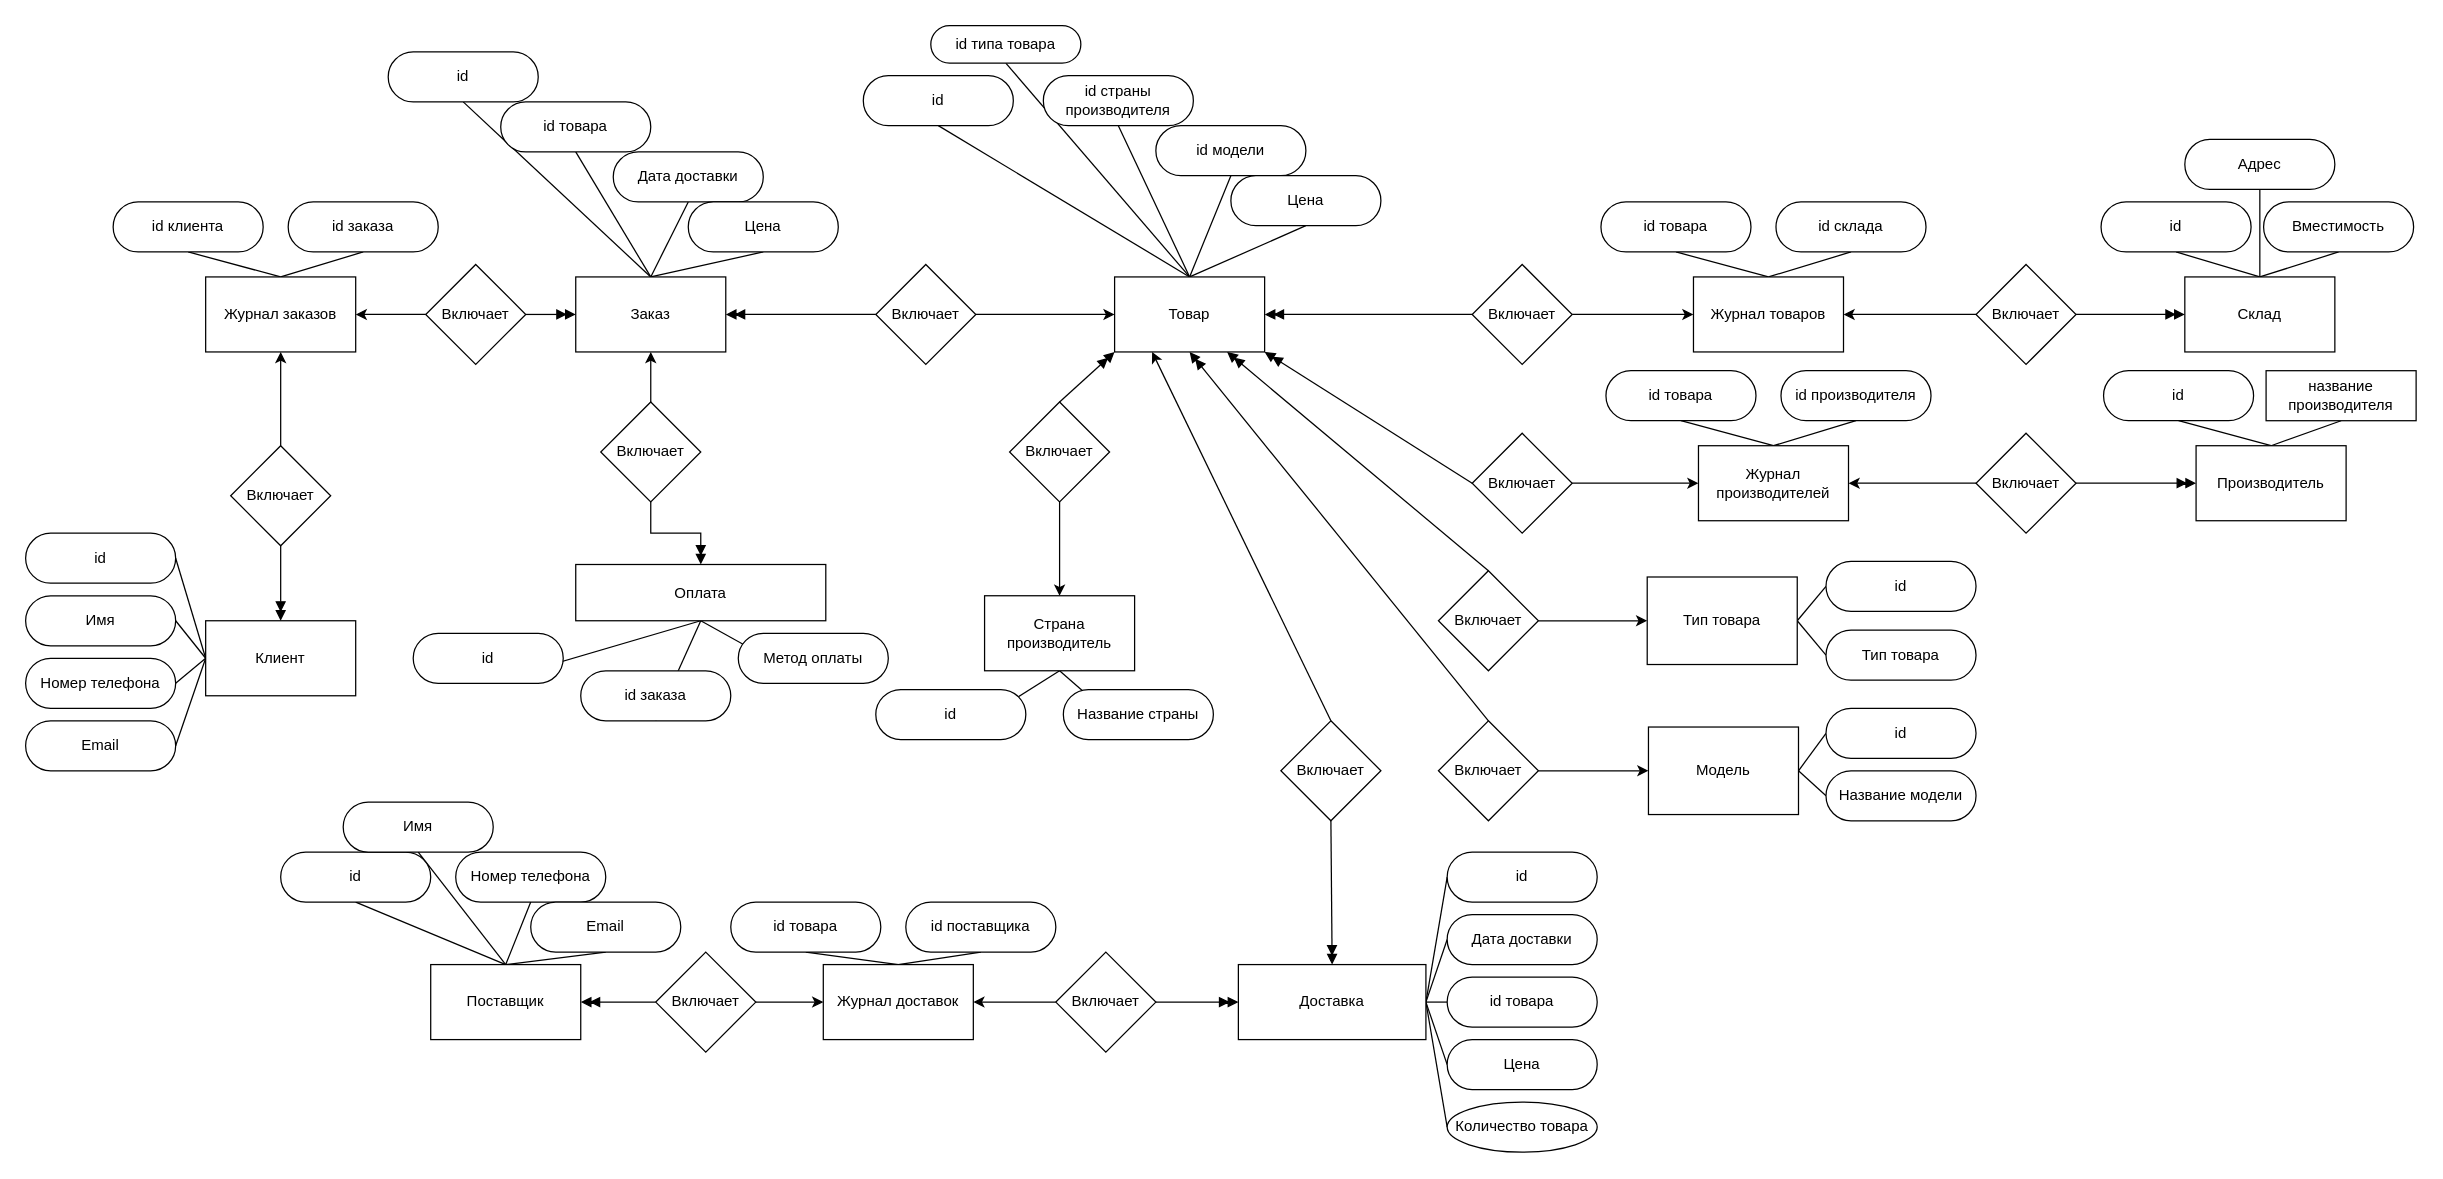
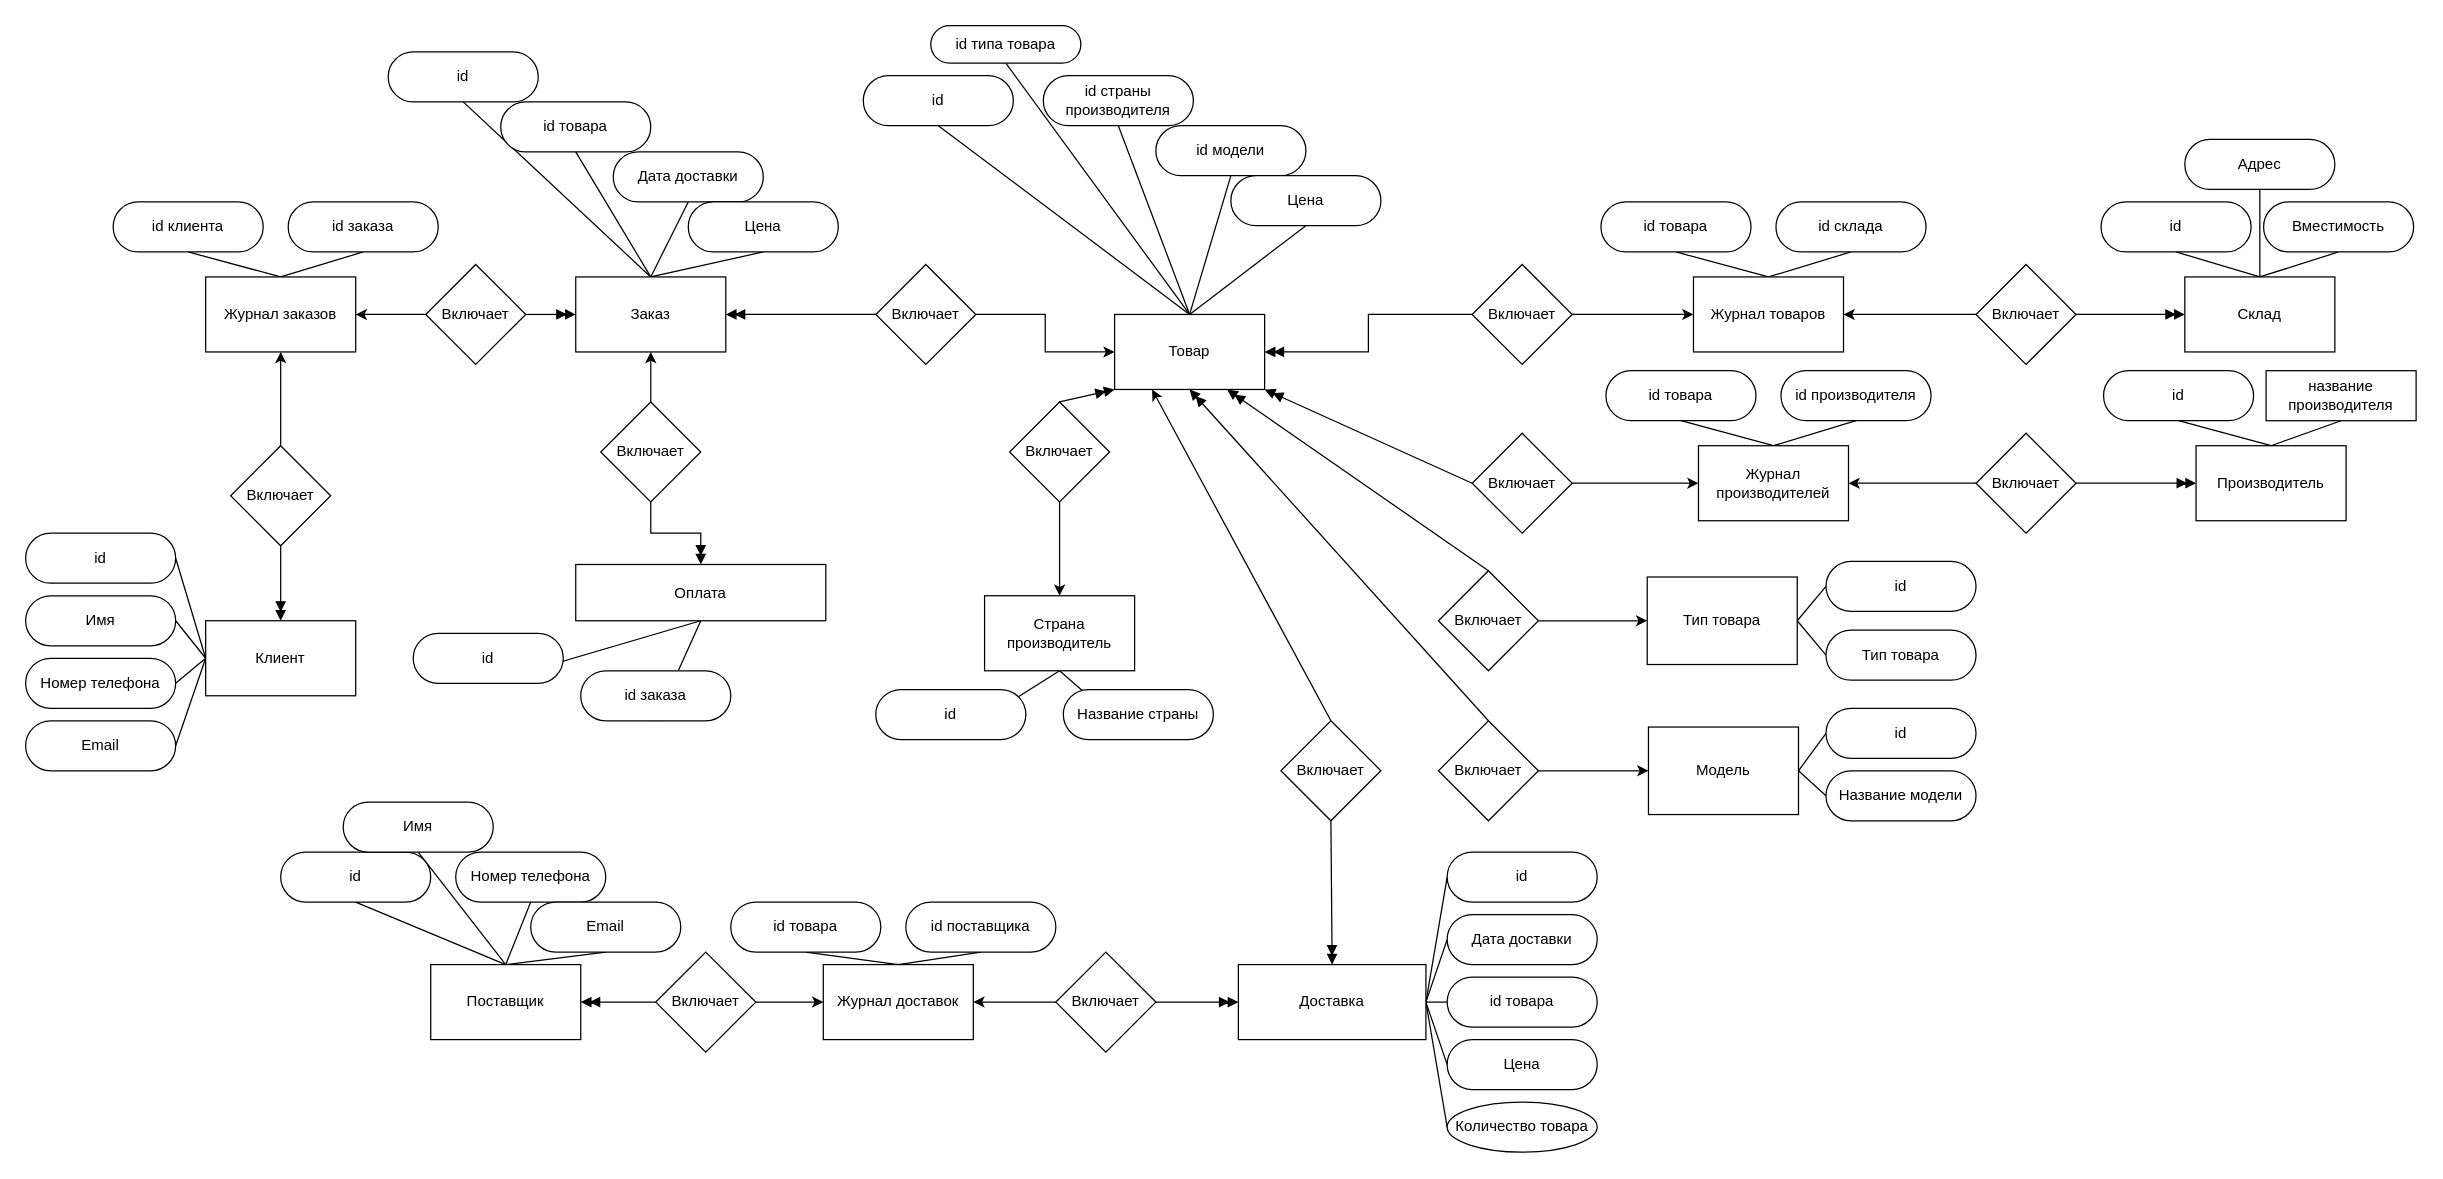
node "Товар": moved (1189, 314) -> (1189, 352)
edge "Оплата" -- "Метод оплаты": removed
node "Метод оплаты": removed
